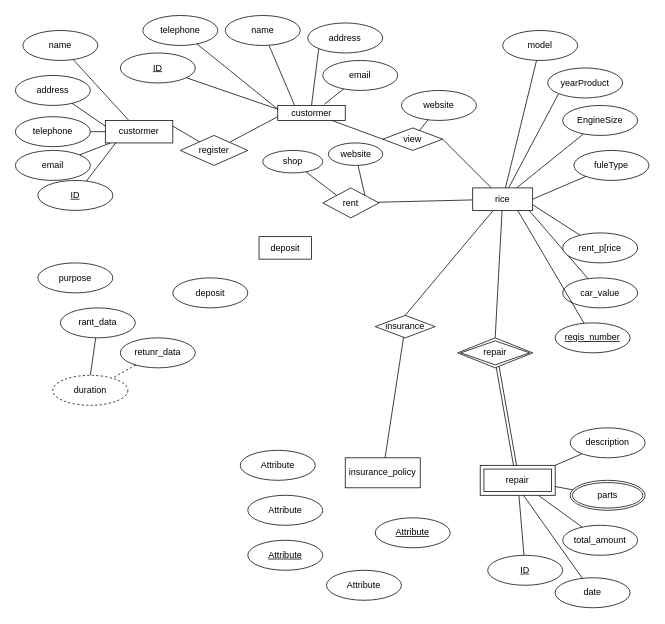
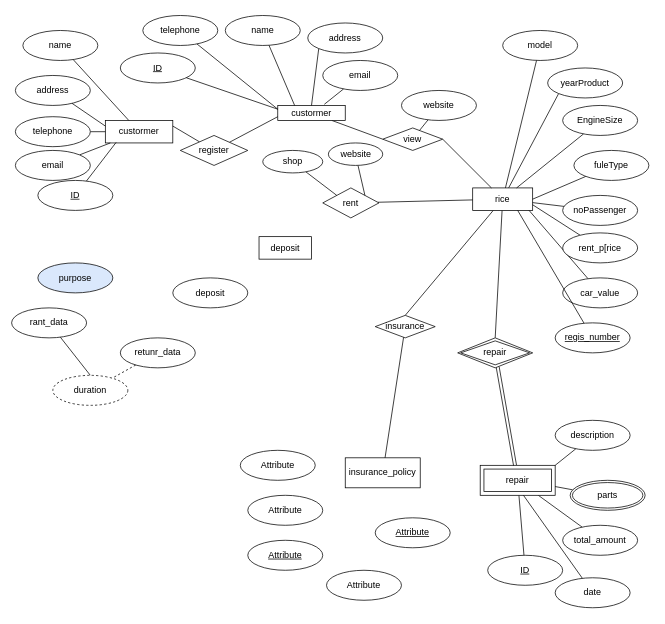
edge "rice" -- "noPassenger": added
node "noPassenger": added
node "purpose": fillcolor #ffffff -> #dae8fc
node "rant_data": moved (98, 323) -> (49, 323)
node "description": moved (608, 443) -> (593, 435)
